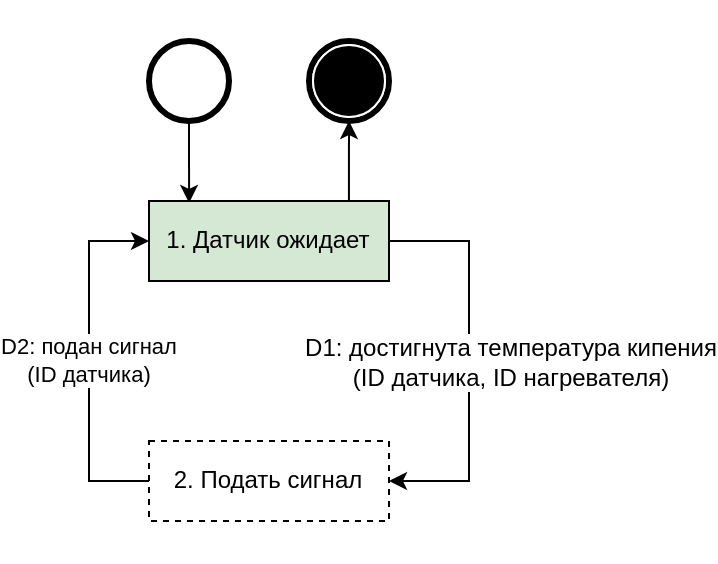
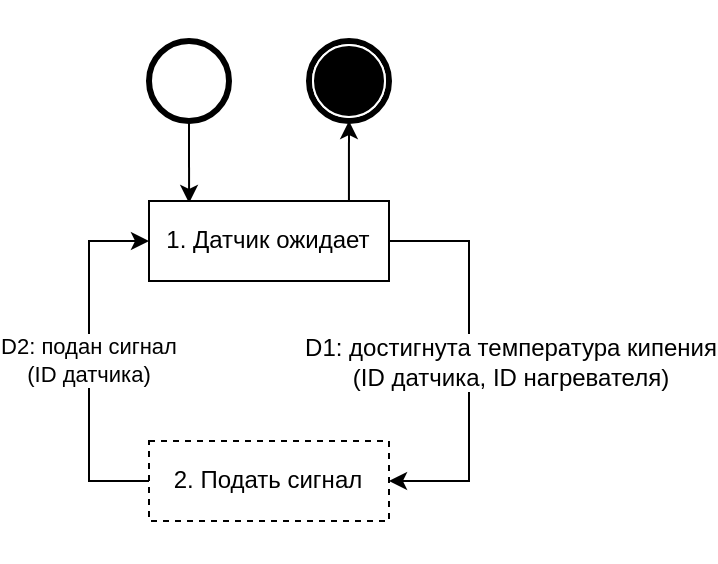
node "1. Датчик ожидает": fillcolor #d5e8d4 -> #ffffff
